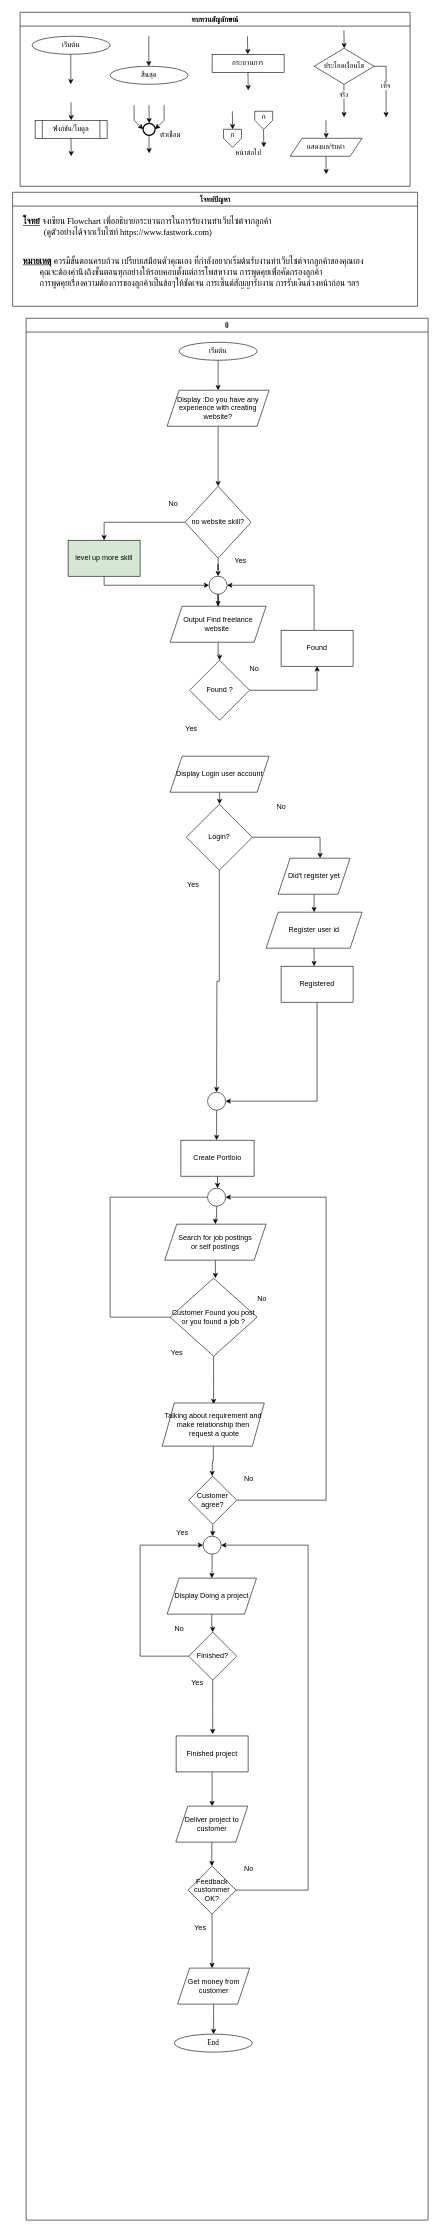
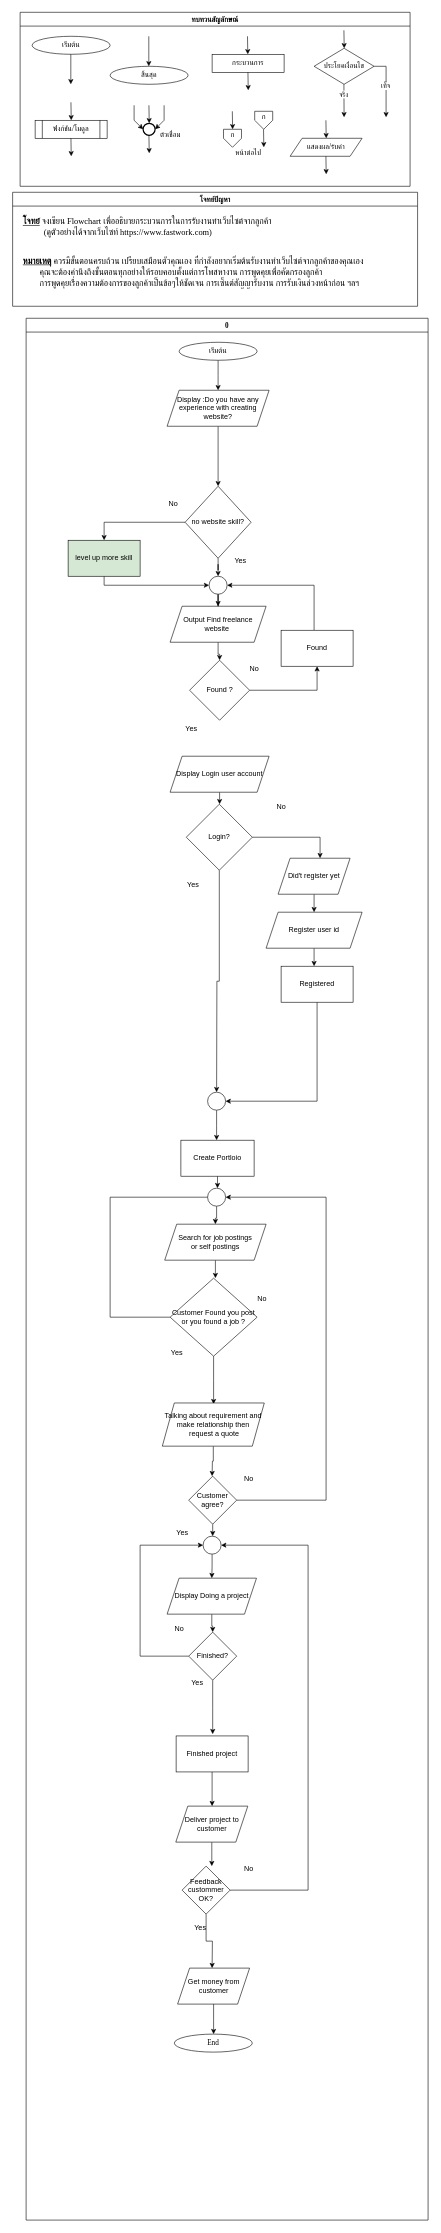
node "Feedback custommer OK?": moved (212, 1890) -> (206, 1890)
